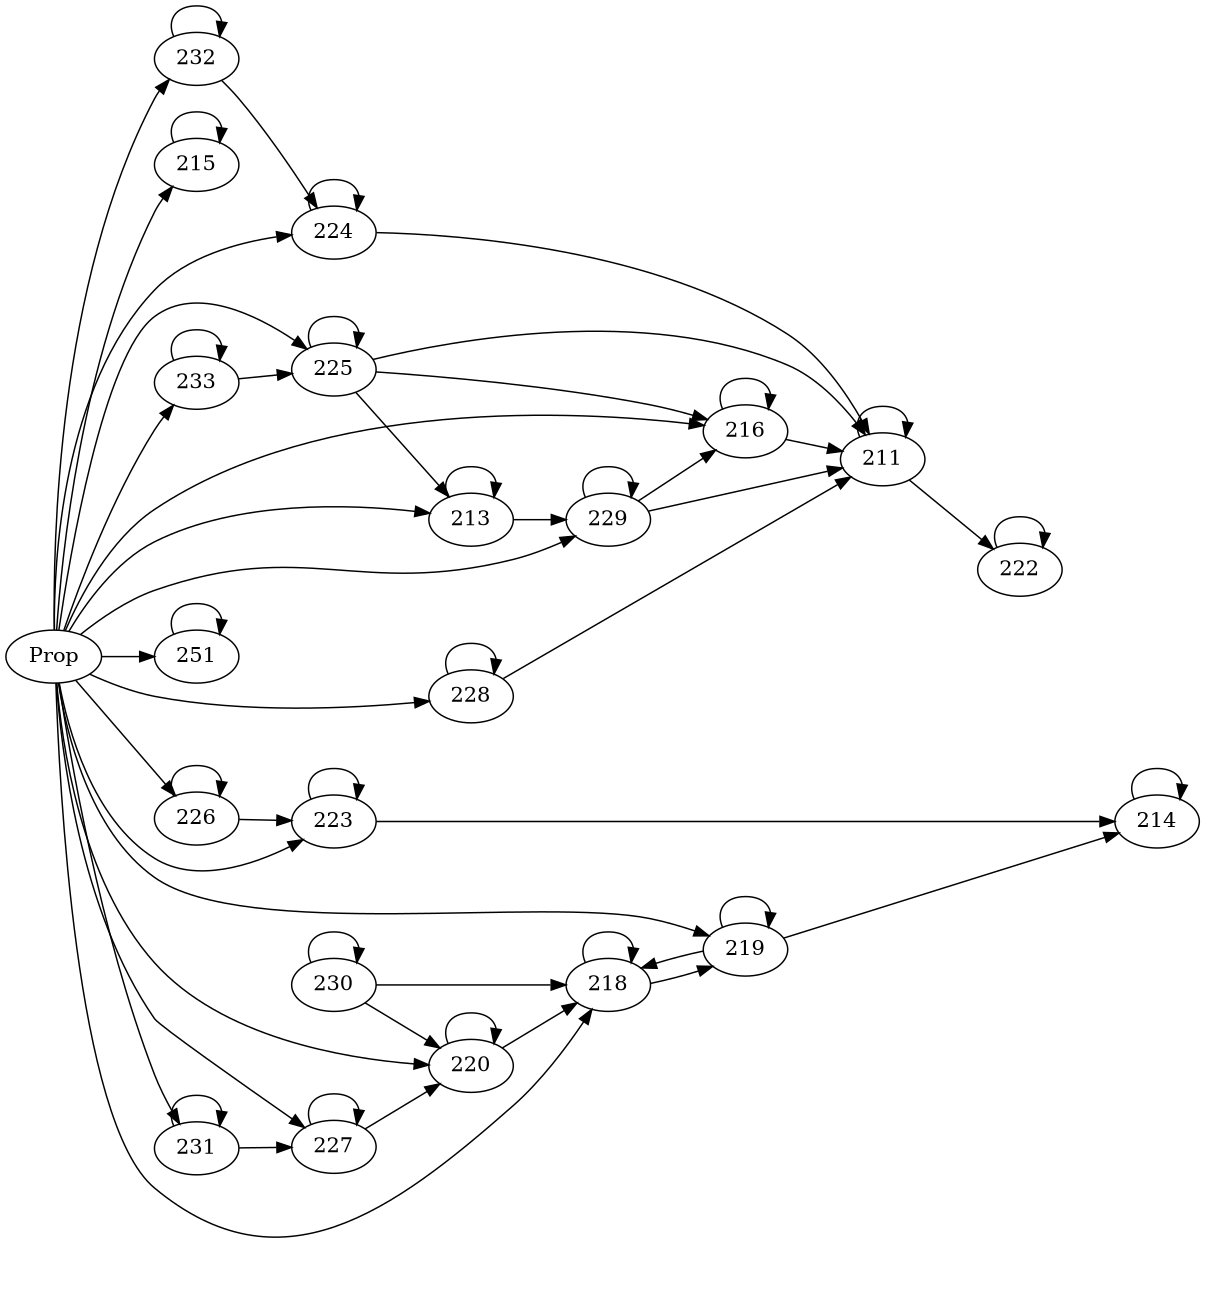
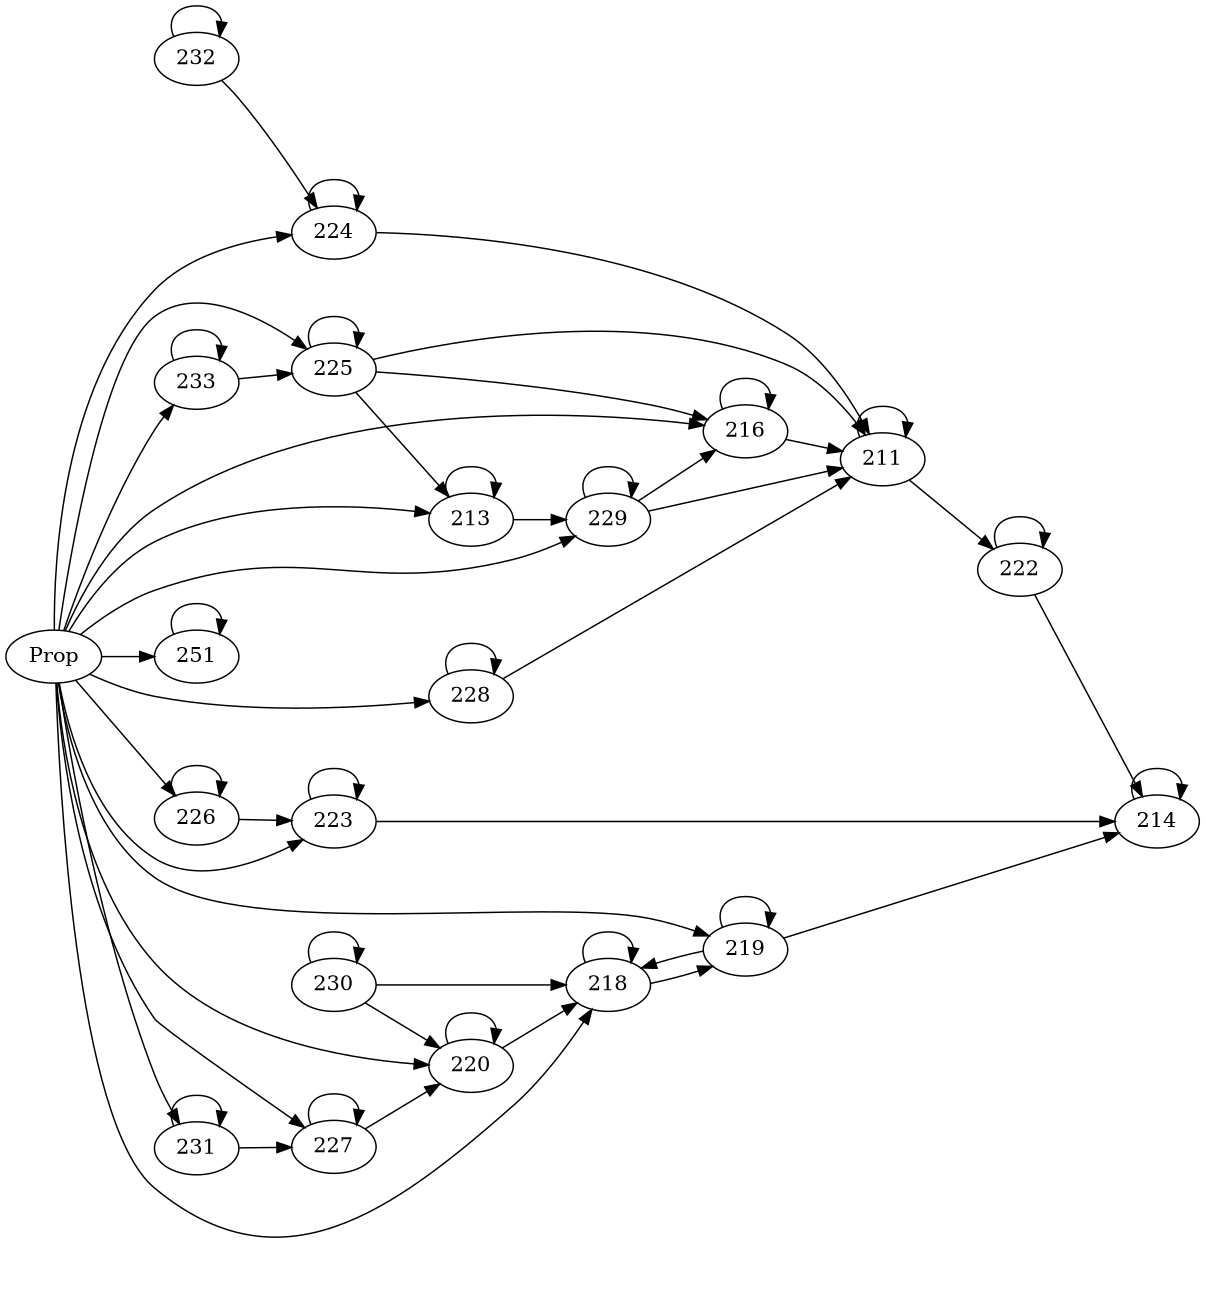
node "215": removed
edge "Prop" -> "232": removed
edge "222" -> "214": added
